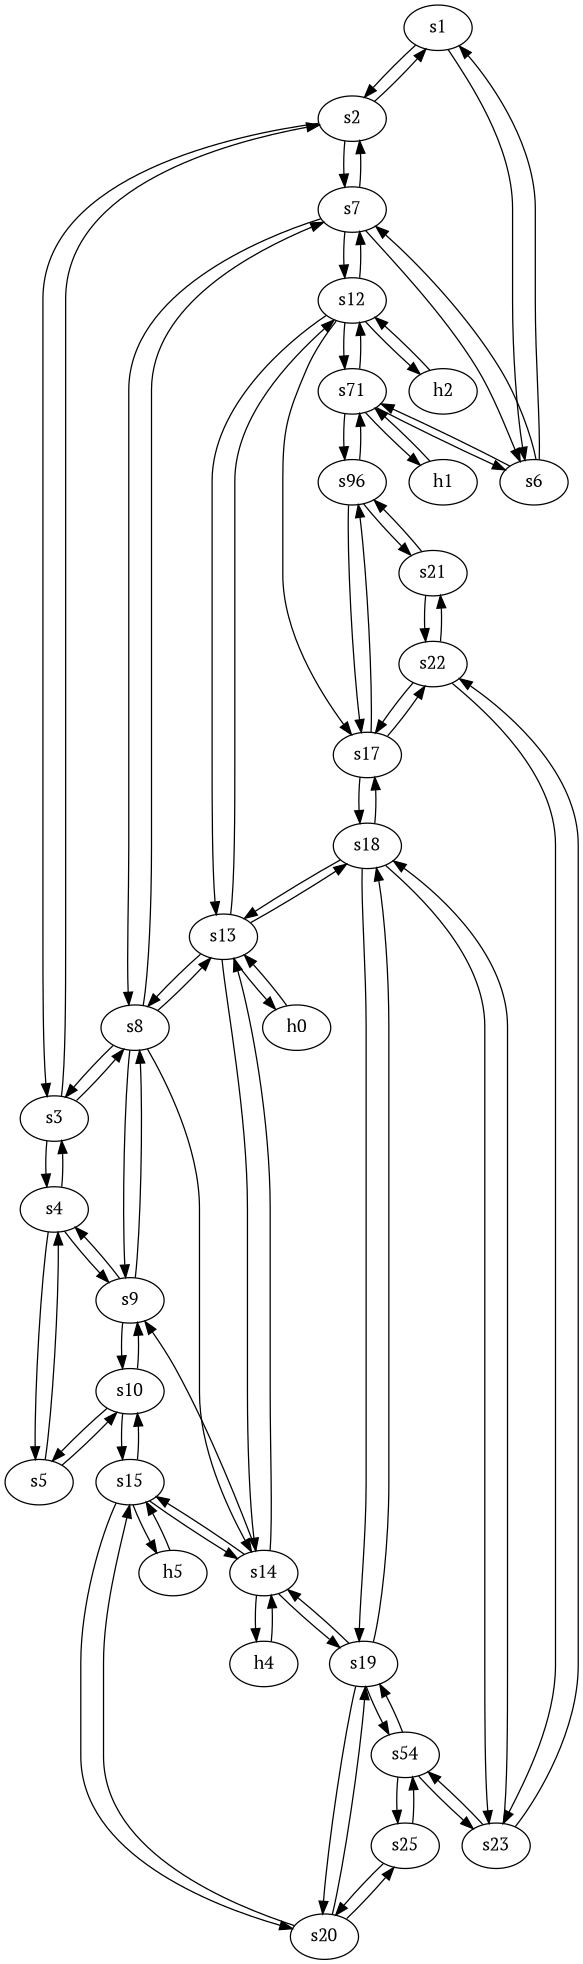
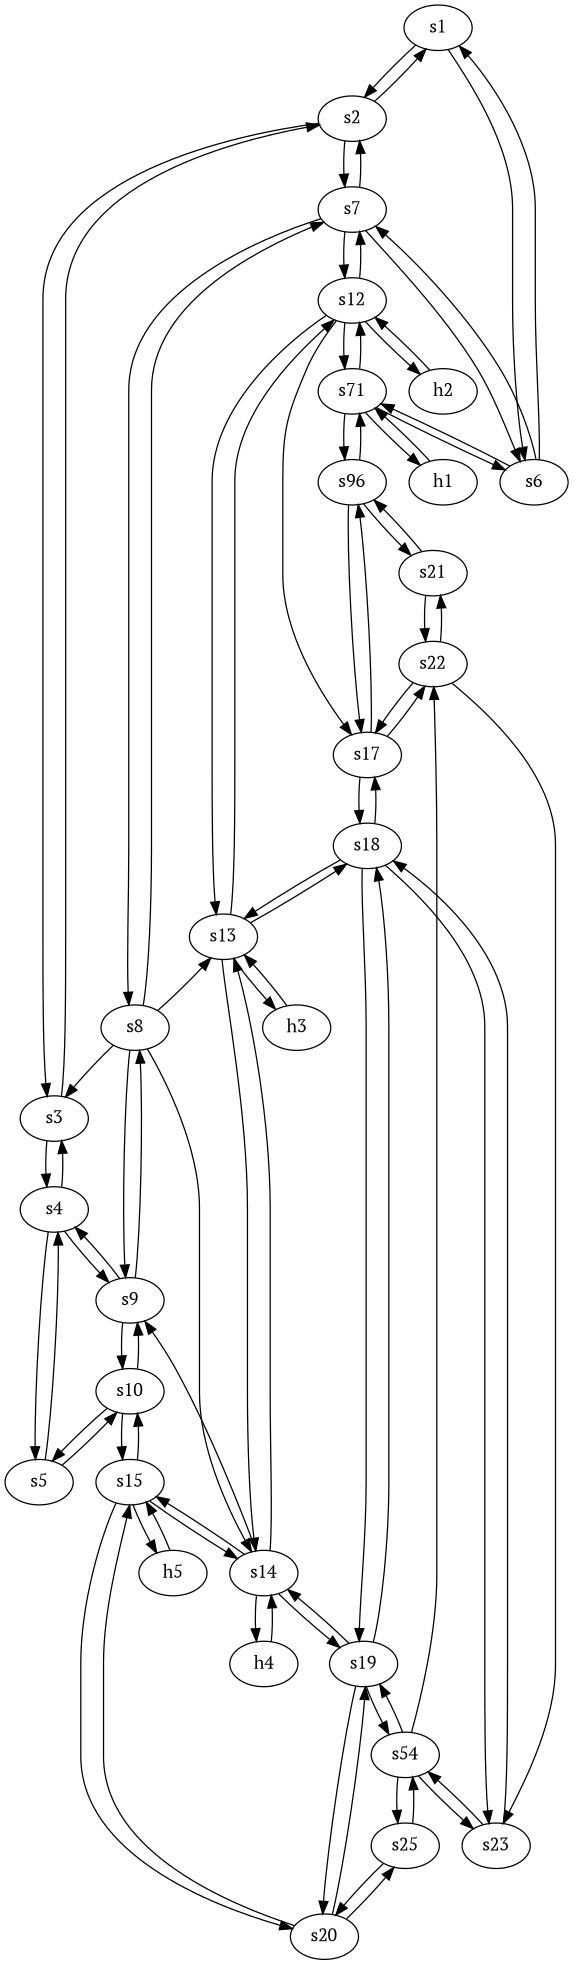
edge "s13" -> "s8": removed
node "h0": label "h0" -> "h3"
edge "s3" -> "s8": removed
edge "s23" -> "s22": now "s54" -> "s22"
